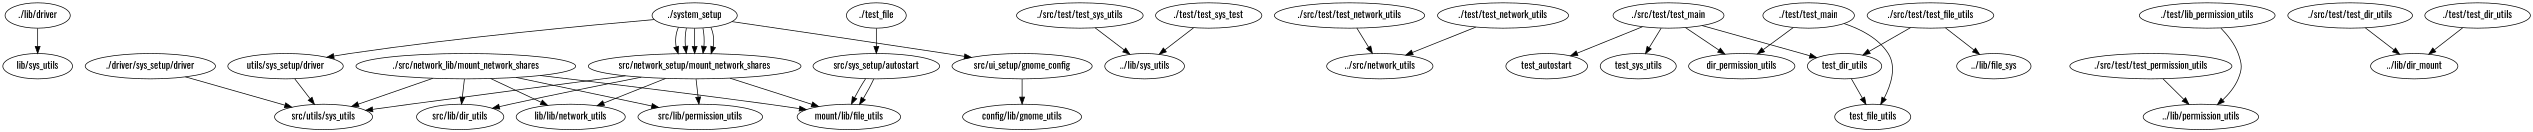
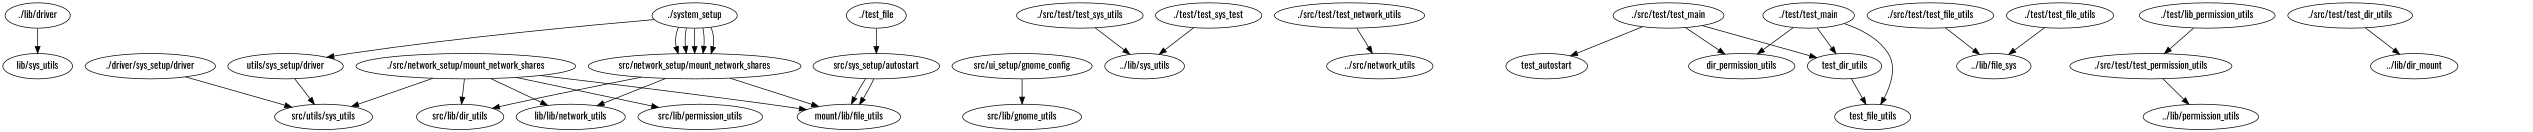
node "./test/test_network_utils": removed
node "./test/test_file_utils": added
node "./test/test_dir_utils": removed
edge "./system_setup" -> "src/ui_setup/gnome_config": removed
edge "./src/test/test_file_utils" -> "test_dir_utils": now "./test/test_main" -> "test_dir_utils"
edge "./test/lib_permission_utils" -> "../lib/permission_utils": now "./test/lib_permission_utils" -> "./src/test/test_permission_utils"
node "./src/network_lib/mount_network_shares": label "./src/network_lib/mount_network_shares" -> "./src/network_setup/mount_network_shares"
node "test_sys_utils": removed
edge "src/network_setup/mount_network_shares" -> "src/lib/permission_utils": removed
edge "src/network_setup/mount_network_shares" -> "src/utils/sys_utils": removed
node "config/lib/gnome_utils": label "config/lib/gnome_utils" -> "src/lib/gnome_utils"
